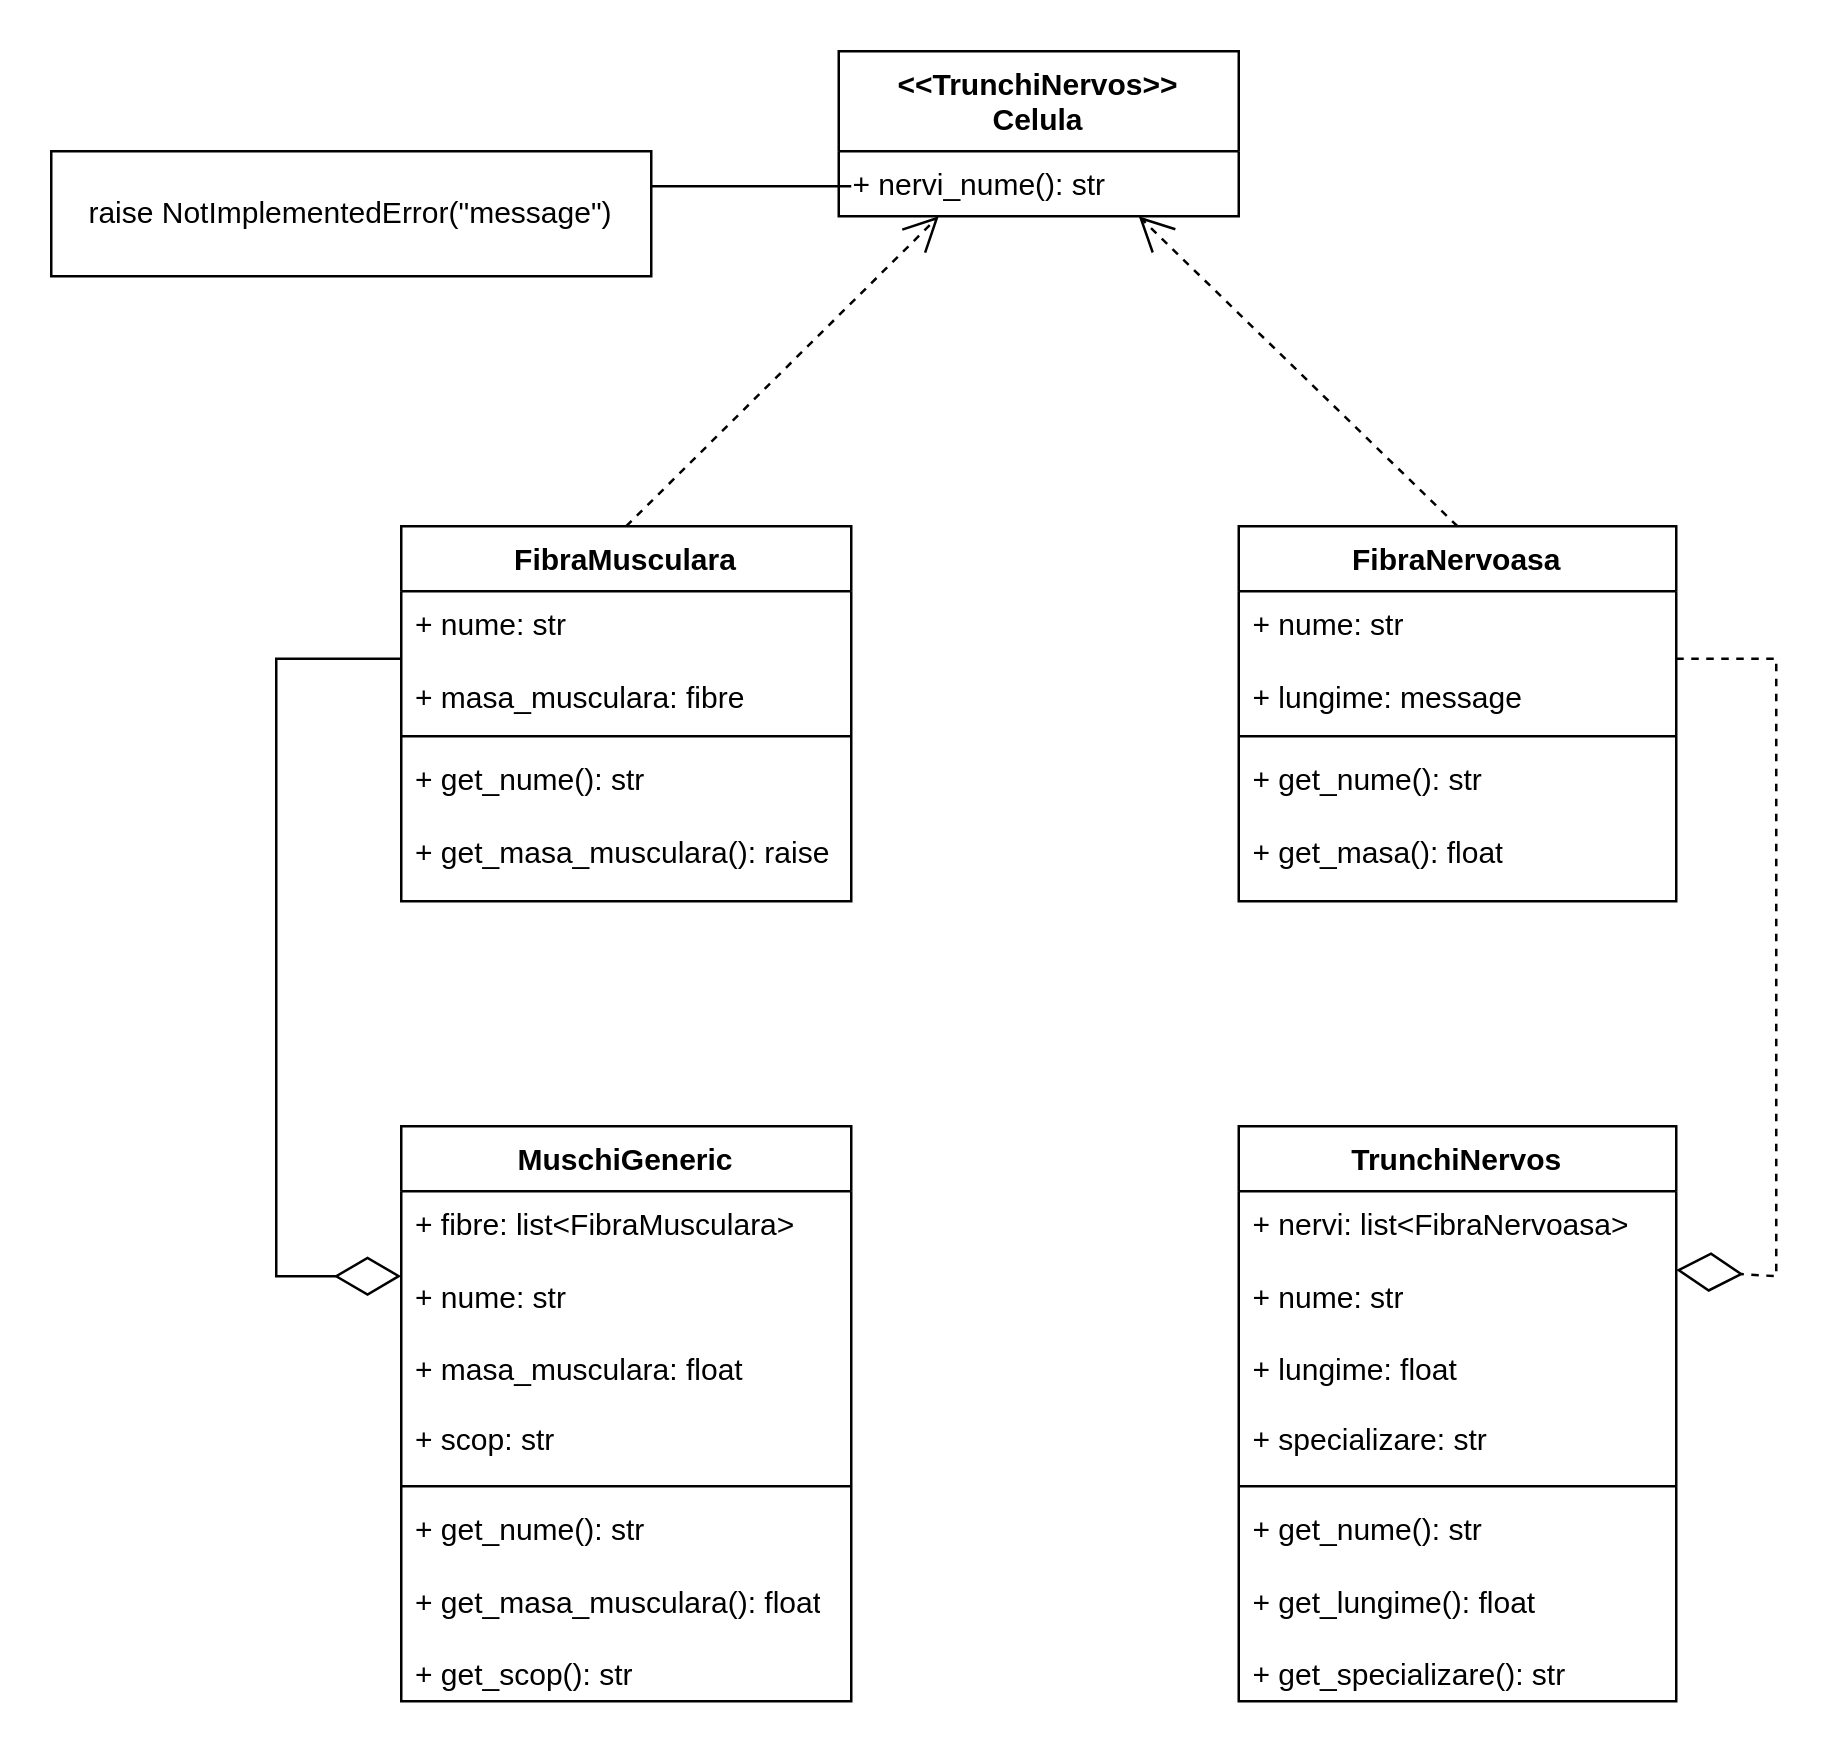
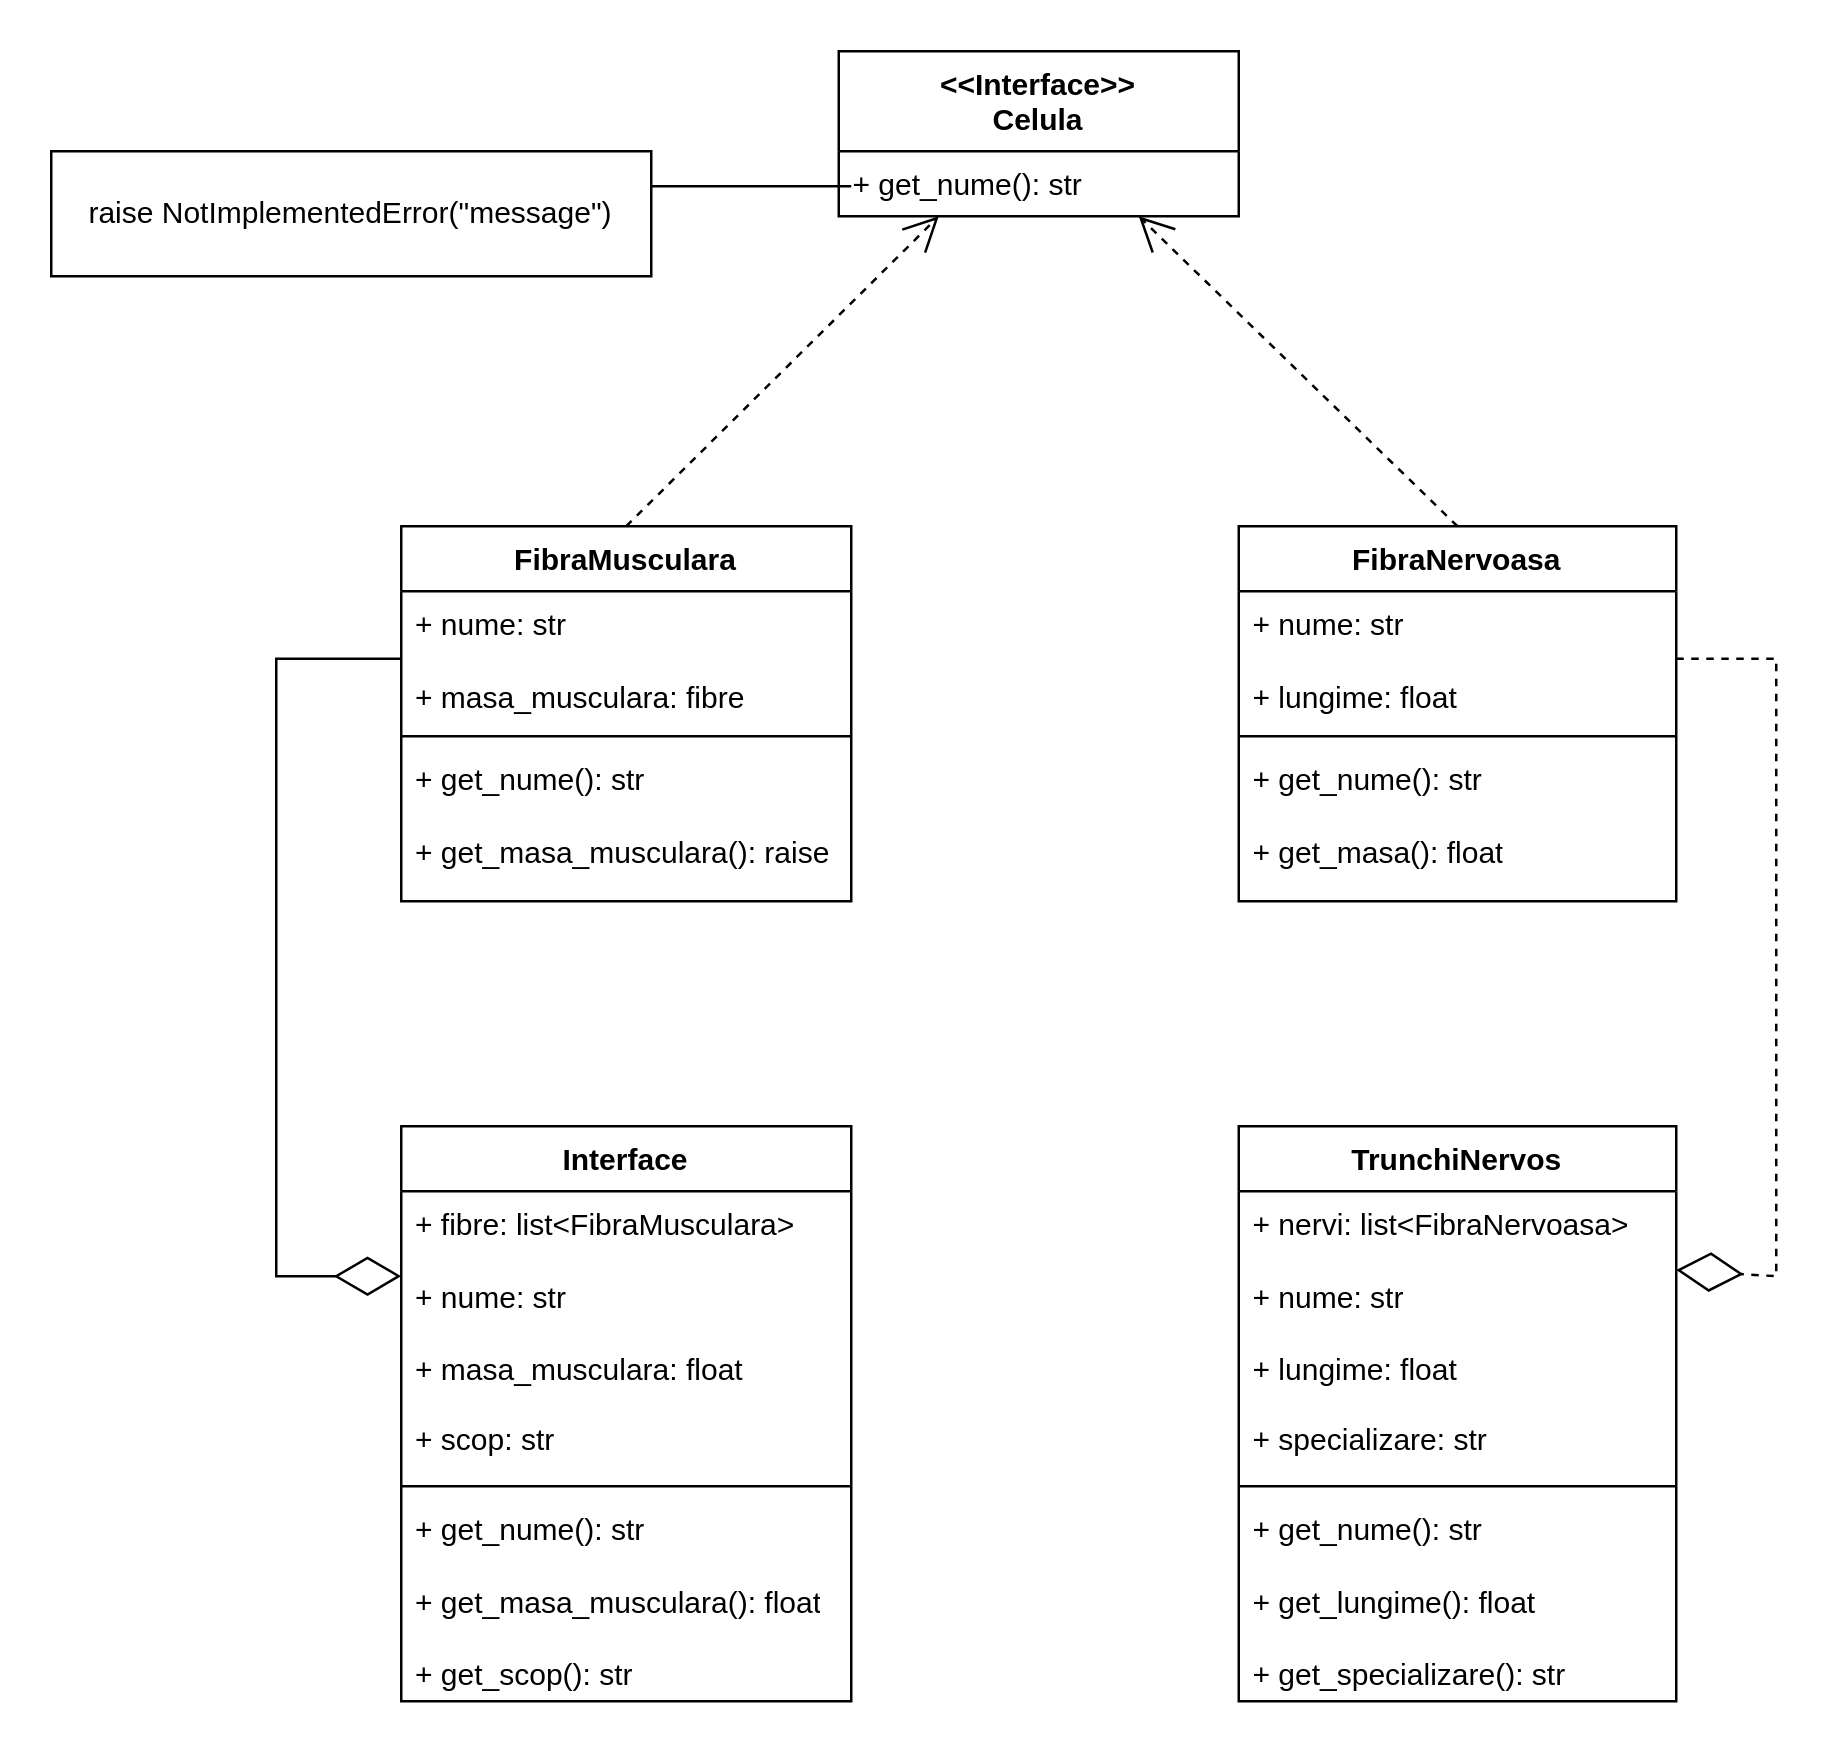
node "<<TrunchiNervos>> Celula": label "<<TrunchiNervos>> Celula" -> "<<Interface>> Celula"
node "+ nervi_nume(): str": label "+ nervi_nume(): str" -> "+ get_nume(): str"
node "+ nume: str + lungime: message": label "+ nume: str + lungime: message" -> "+ nume: str + lungime: float"
node "MuschiGeneric": label "MuschiGeneric" -> "Interface"
